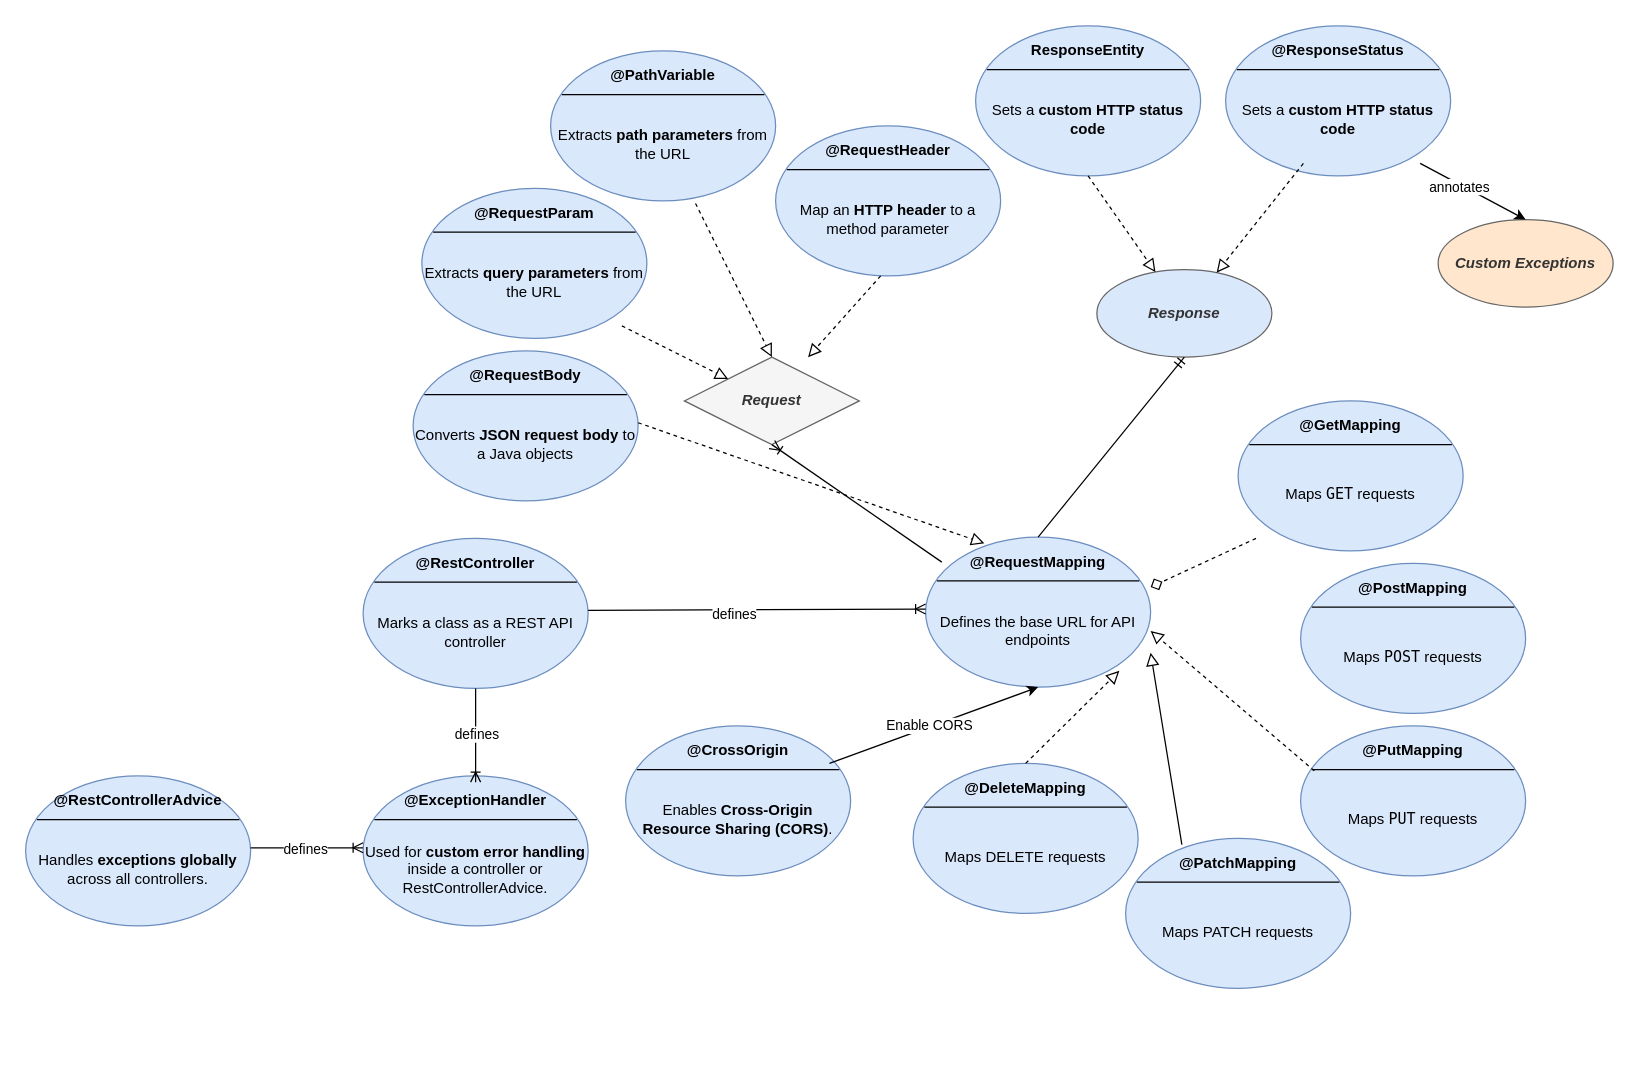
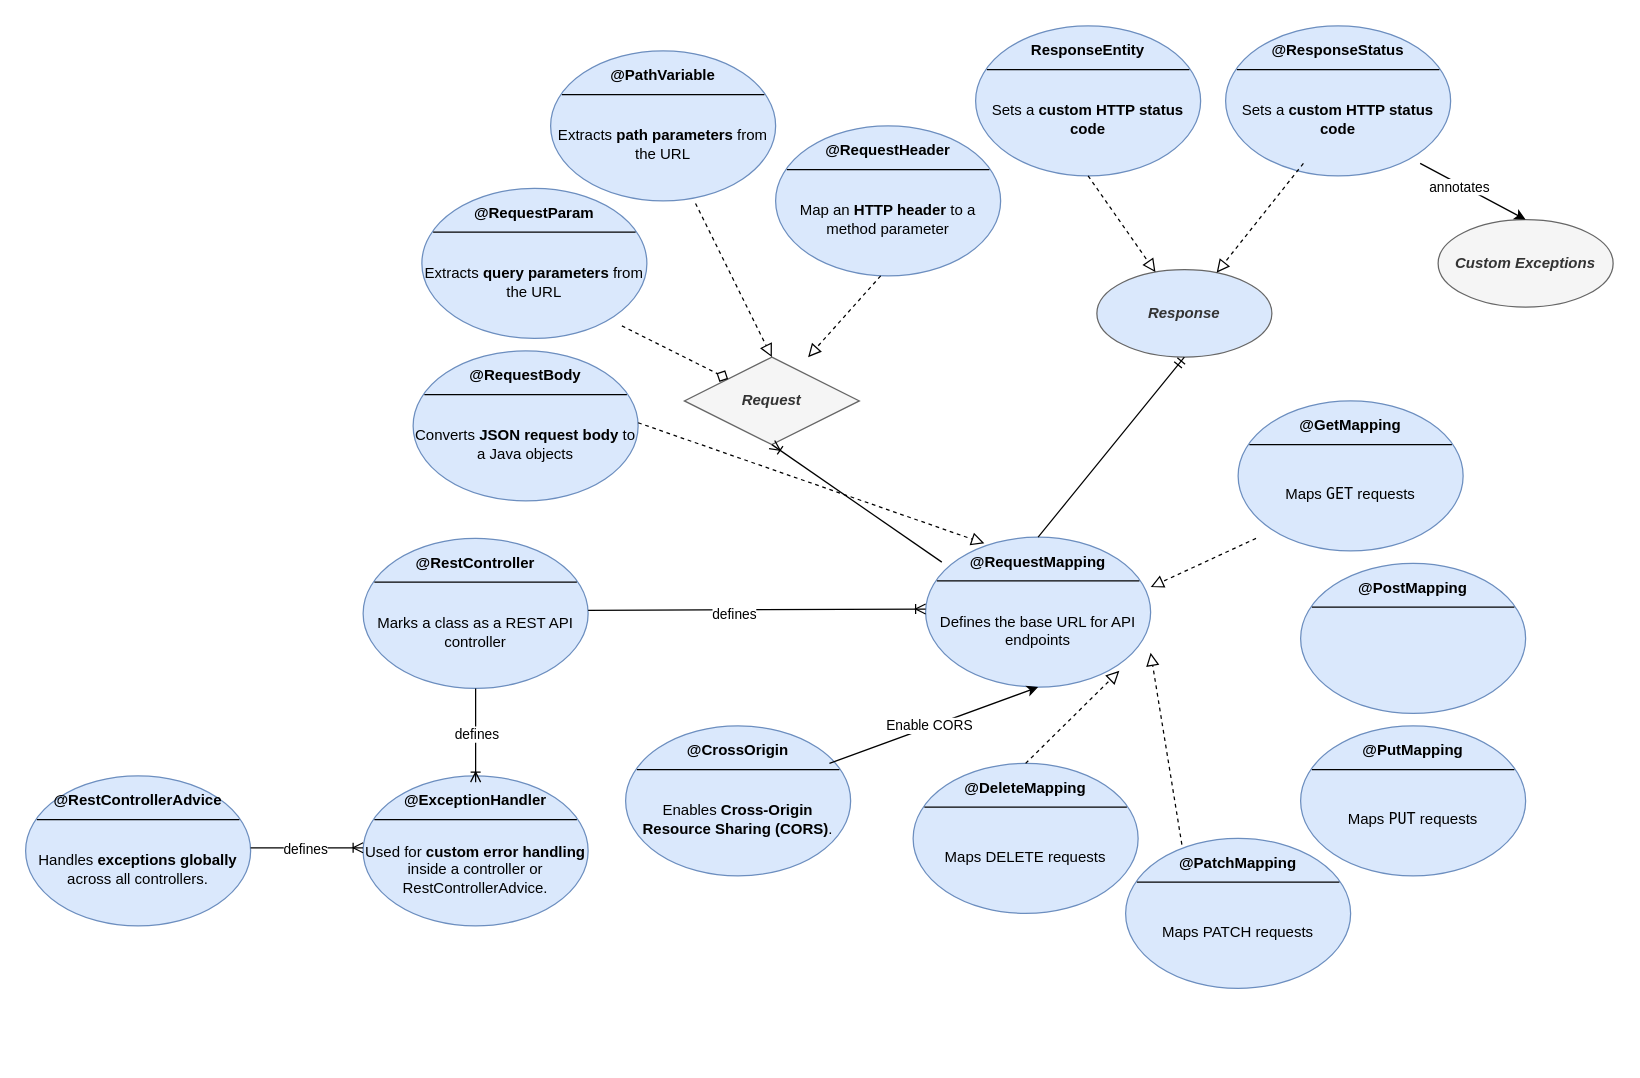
node "Custom Exceptions": fillcolor #ffe6cc -> #f5f5f5
edge "Extracts query parameters from the URL" -> "Request": arrowhead block -> diamond
edge "Maps GET requests" -> "Defines the base URL for API endpoints": arrowhead diamond -> block
node "Maps POST requests": removed
edge "@PutMapping" -> "Defines the base URL for API endpoints": removed
edge "@PatchMapping" -> "Defines the base URL for API endpoints": style solid -> dashed
